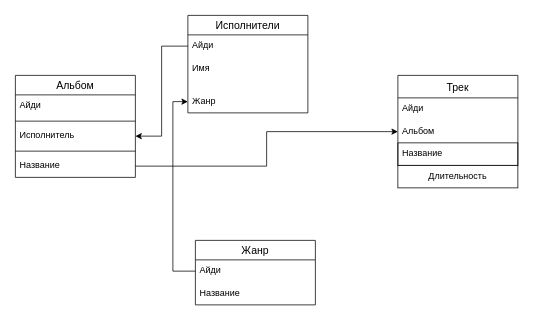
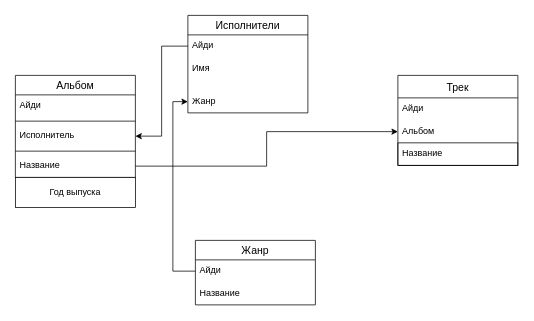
node "Длительность": removed
node "Год выпуска": added
